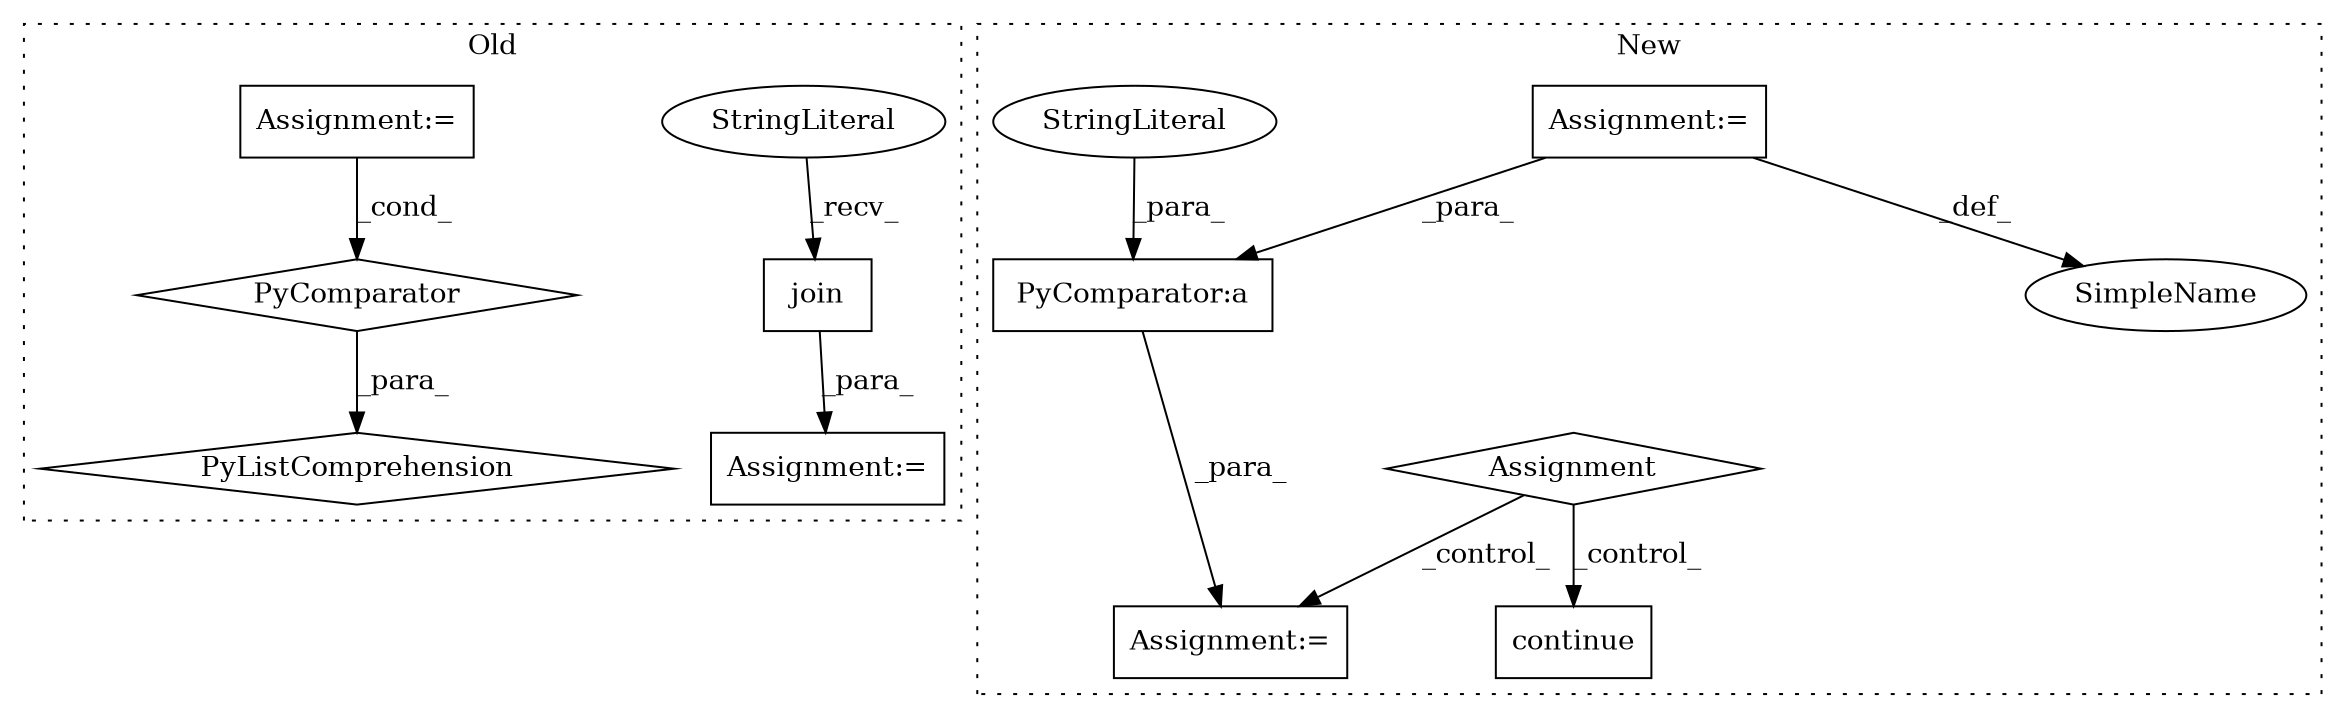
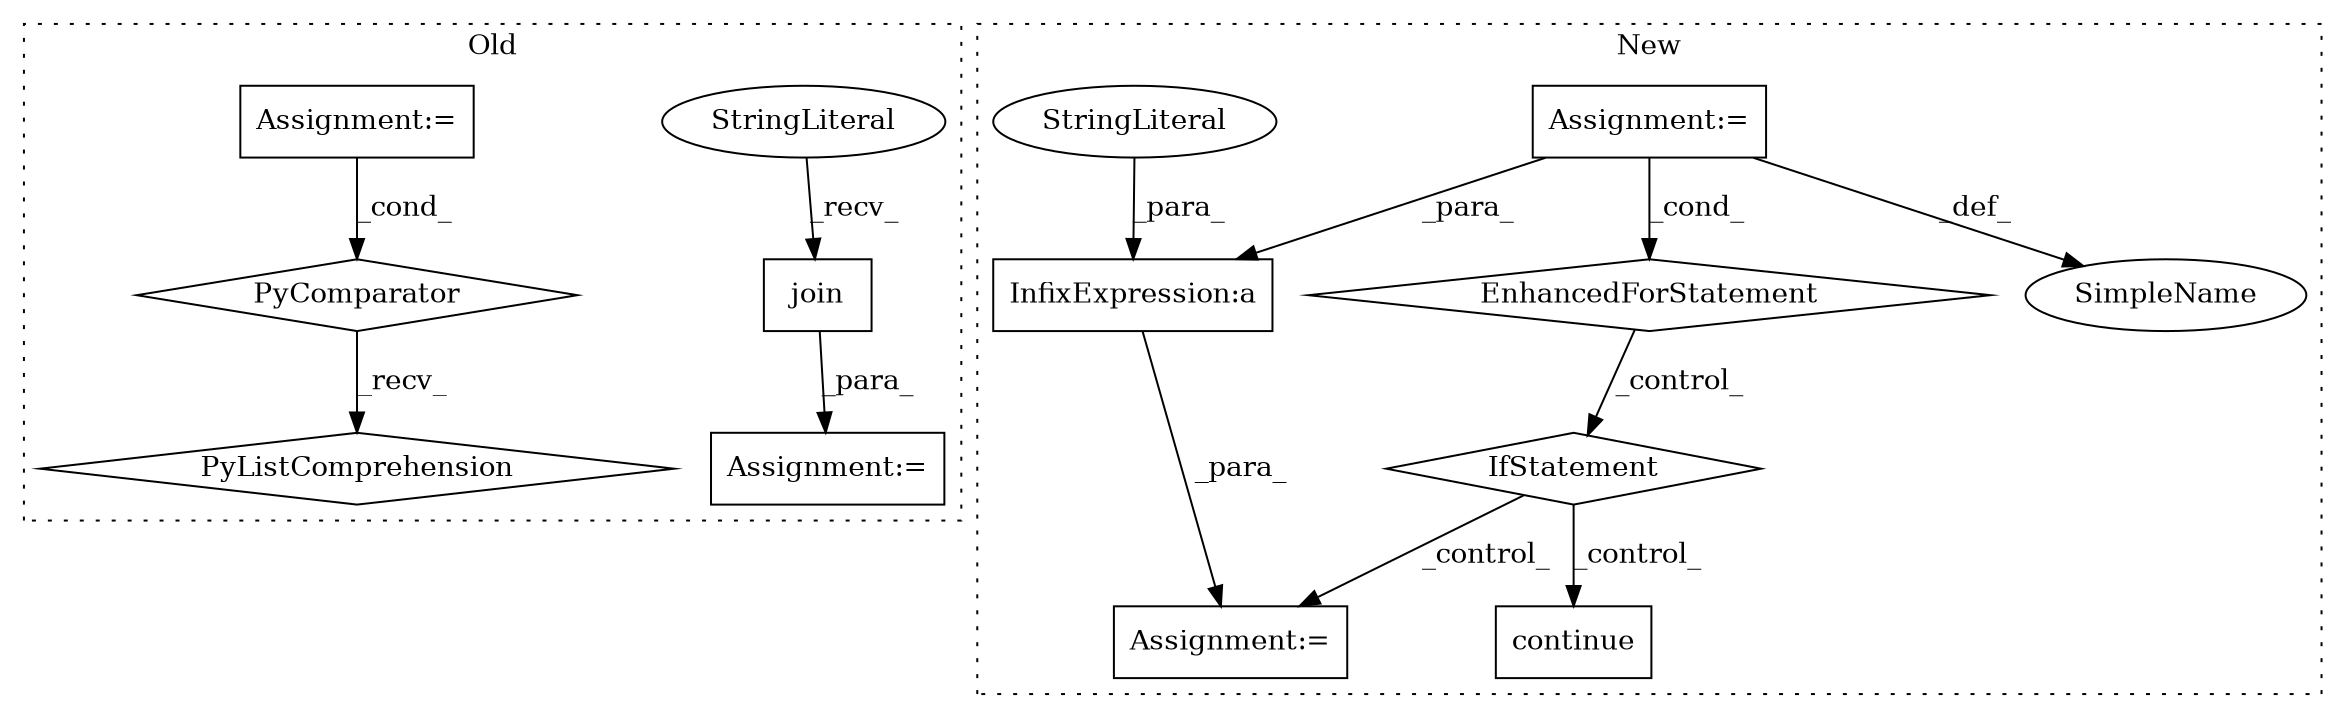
node "PyComparator:a": label "PyComparator:a" -> "InfixExpression:a"
node "EnhancedForStatement": added
edge "PyComparator" -> "PyListComprehension": label "_para_" -> "_recv_"
node "Assignment": label "Assignment" -> "IfStatement"
